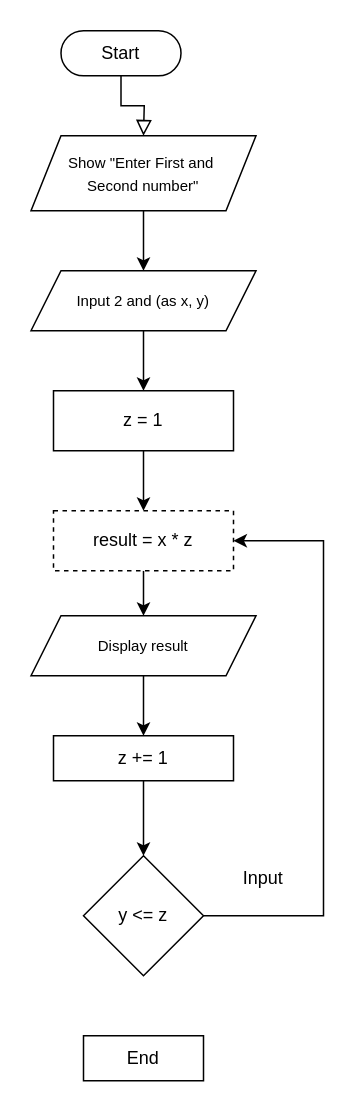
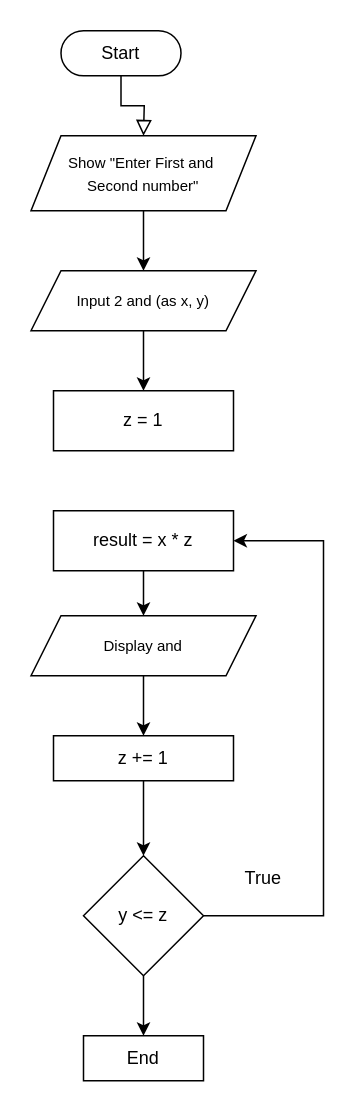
edge "z = 1" -> "result = x * z": removed
node "result = x * z": style dashed -> solid
node "Display result": label "Display result" -> "Display and"
node "Input": label "Input" -> "True"
edge "y <= z" -> "End": added
